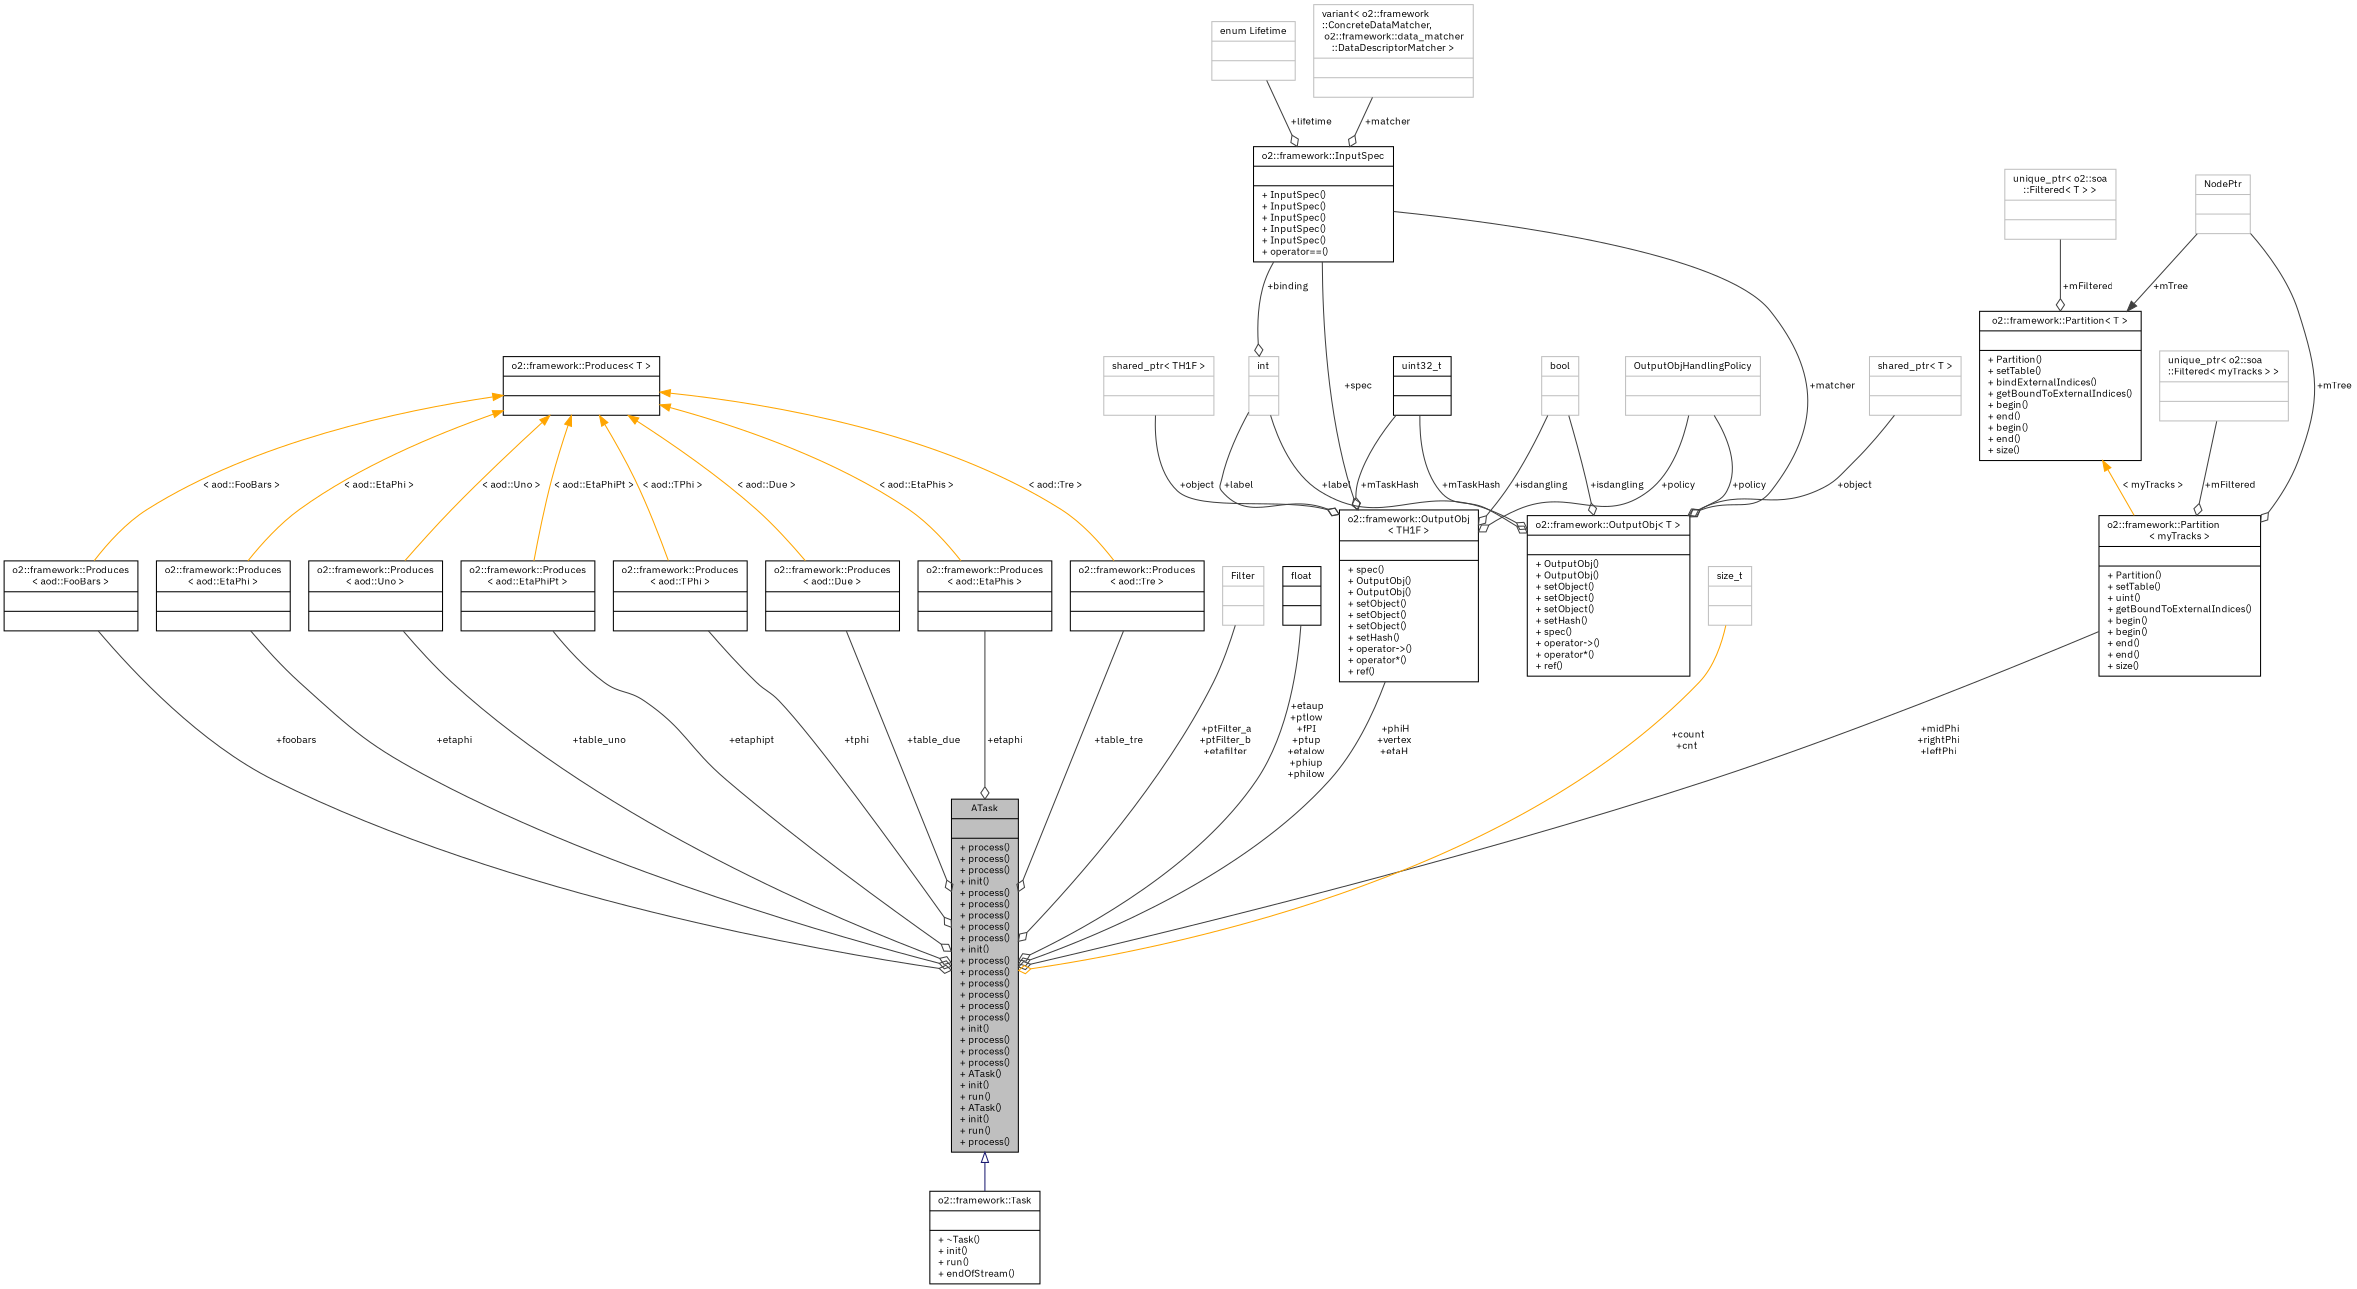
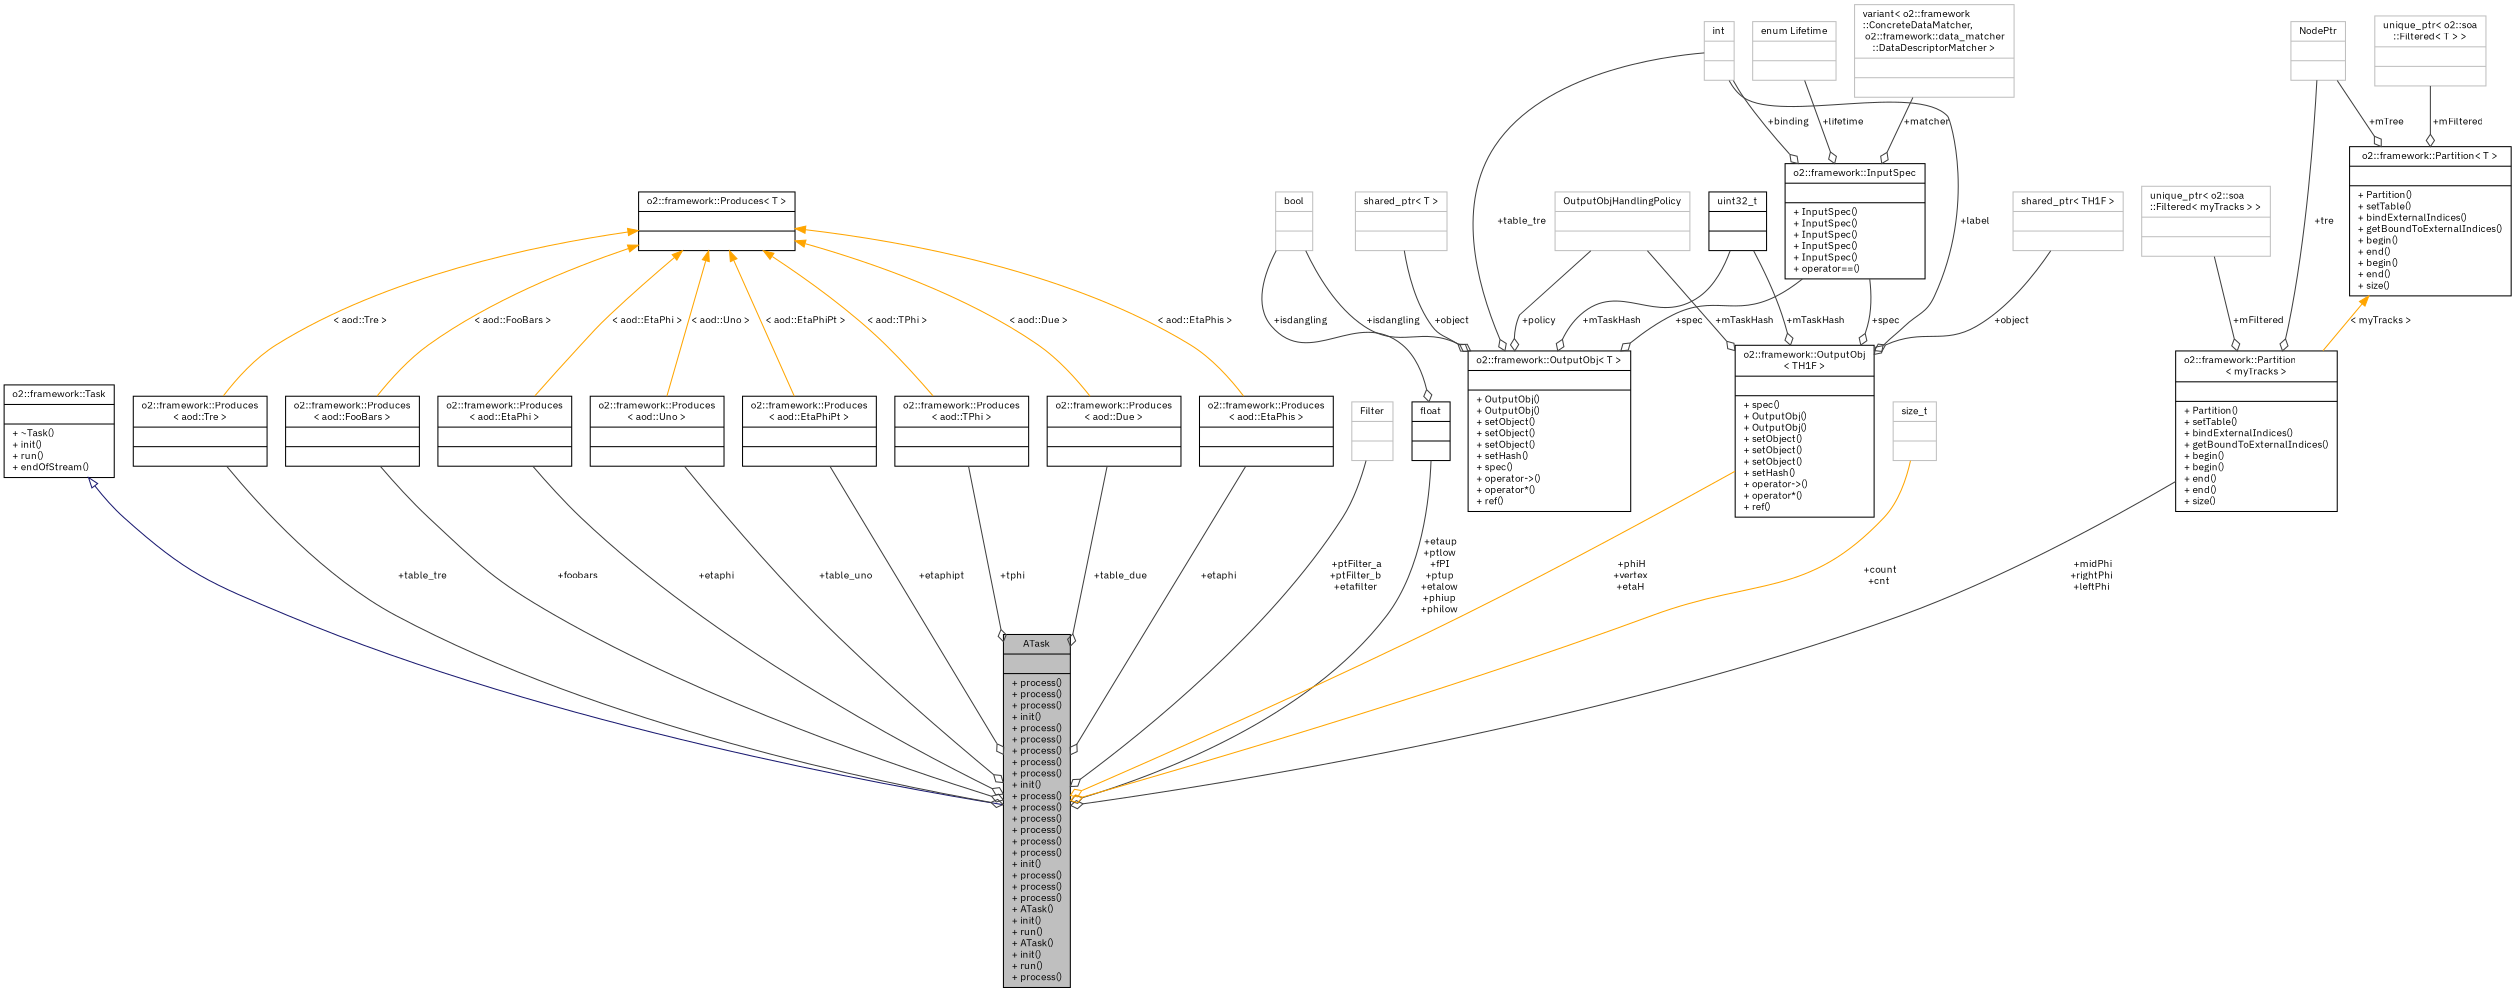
edge "NodePtr" -> "o2::framework::Partition< T >": arrowhead normal -> odiamond
edge "o2::framework::InputSpec" -> "int": reversed
edge "o2::framework::InputSpec" -> "o2::framework::OutputObj< T >": label " +matcher" -> " +spec"
edge "NodePtr" -> "o2::framework::Partition": label " +mTree" -> " +tre"
edge "bool" -> "o2::framework::OutputObj": now "bool" -> "float"
edge "int" -> "o2::framework::OutputObj< T >": label " +label" -> " +table_tre"
edge "OutputObjHandlingPolicy" -> "o2::framework::OutputObj": label " +policy" -> " +mTaskHash"
node "o2::framework::Partition": text "+ uint()" -> "+ bindExternalIndices()"
edge "o2::framework::OutputObj" -> "ATask": color grey25 -> orange
edge "o2::framework::Task" -> "ATask": reversed
